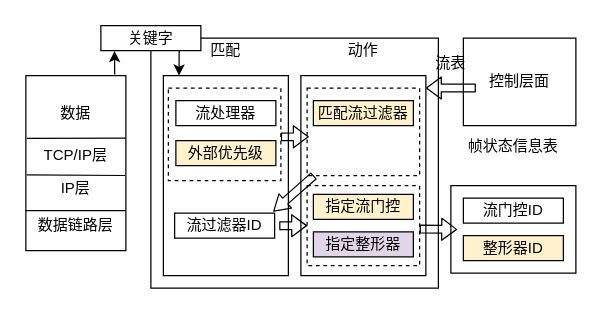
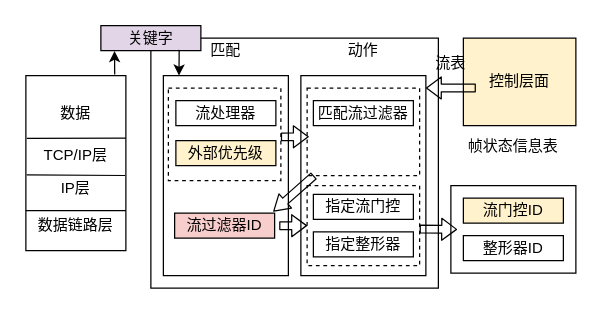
node "关键字": fillcolor #ffffff -> #e1d5e7
node "控制层面": fillcolor #ffffff -> #fff2cc
node "匹配流过滤器": fillcolor #fff2cc -> #ffffff
node "指定流门控": fillcolor #fff2cc -> #ffffff
node "流门控ID": fillcolor #ffffff -> #fff2cc
node "流过滤器ID": fillcolor #ffffff -> #f8cecc
node "指定整形器": fillcolor #e1d5e7 -> #ffffff
node "整形器ID": fillcolor #fff2cc -> #ffffff
